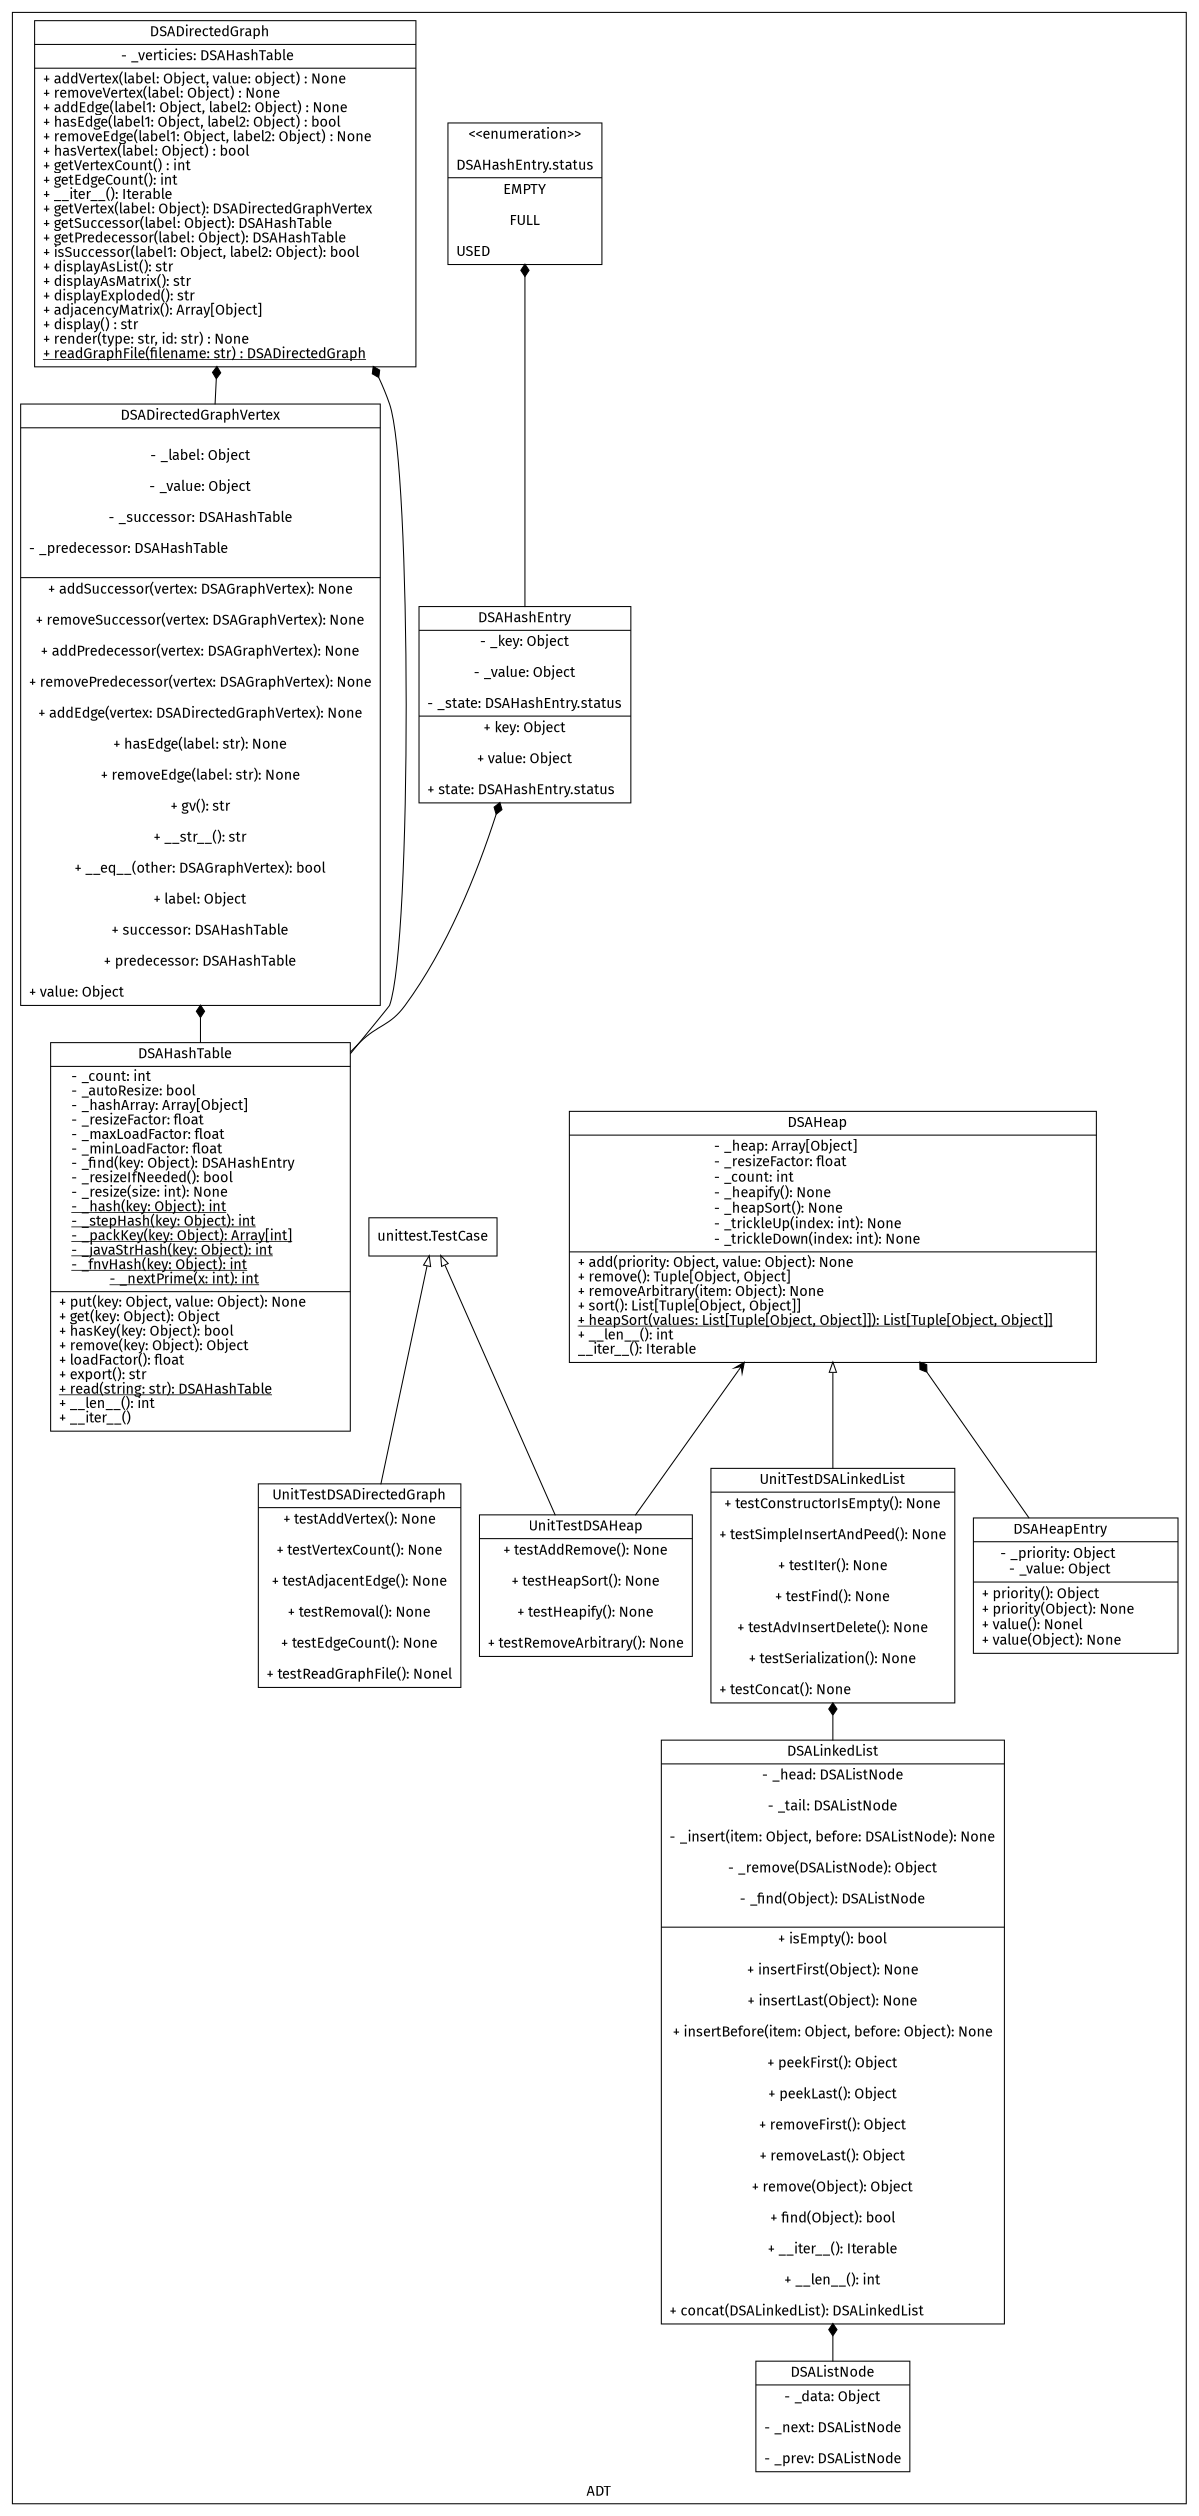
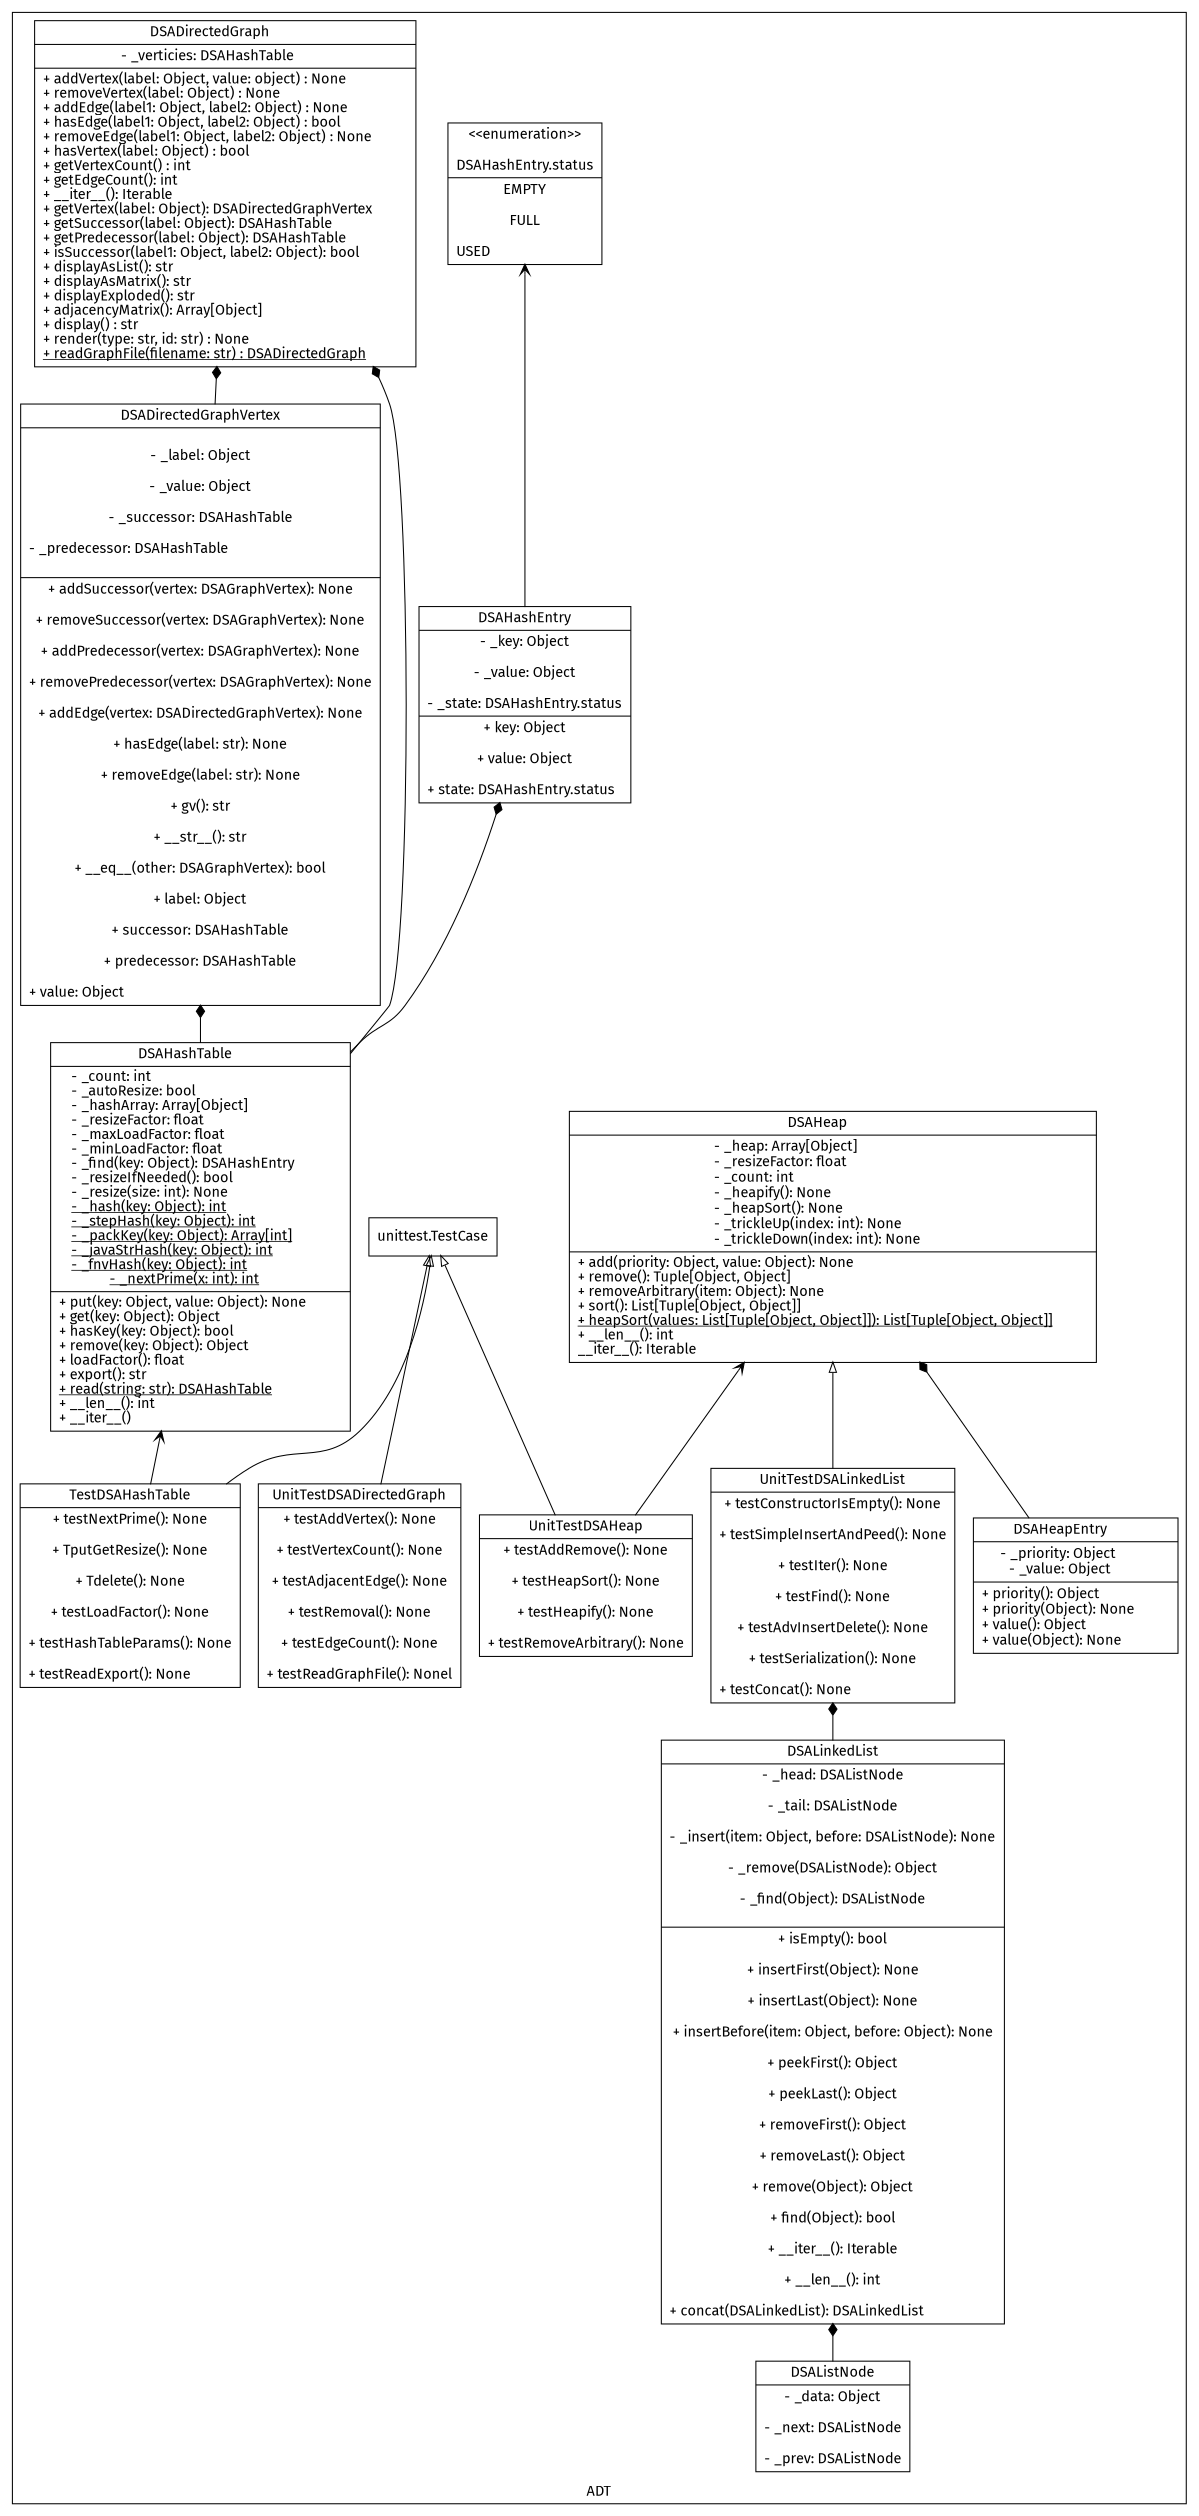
edge "DSAHashEntry" -> "DSAHashEntry.status": arrowhead diamond -> vee
node "TestDSAHashTable": added
node "DSAHeapEntry": text "+ value(): Nonel" -> "+ value(): Object"
